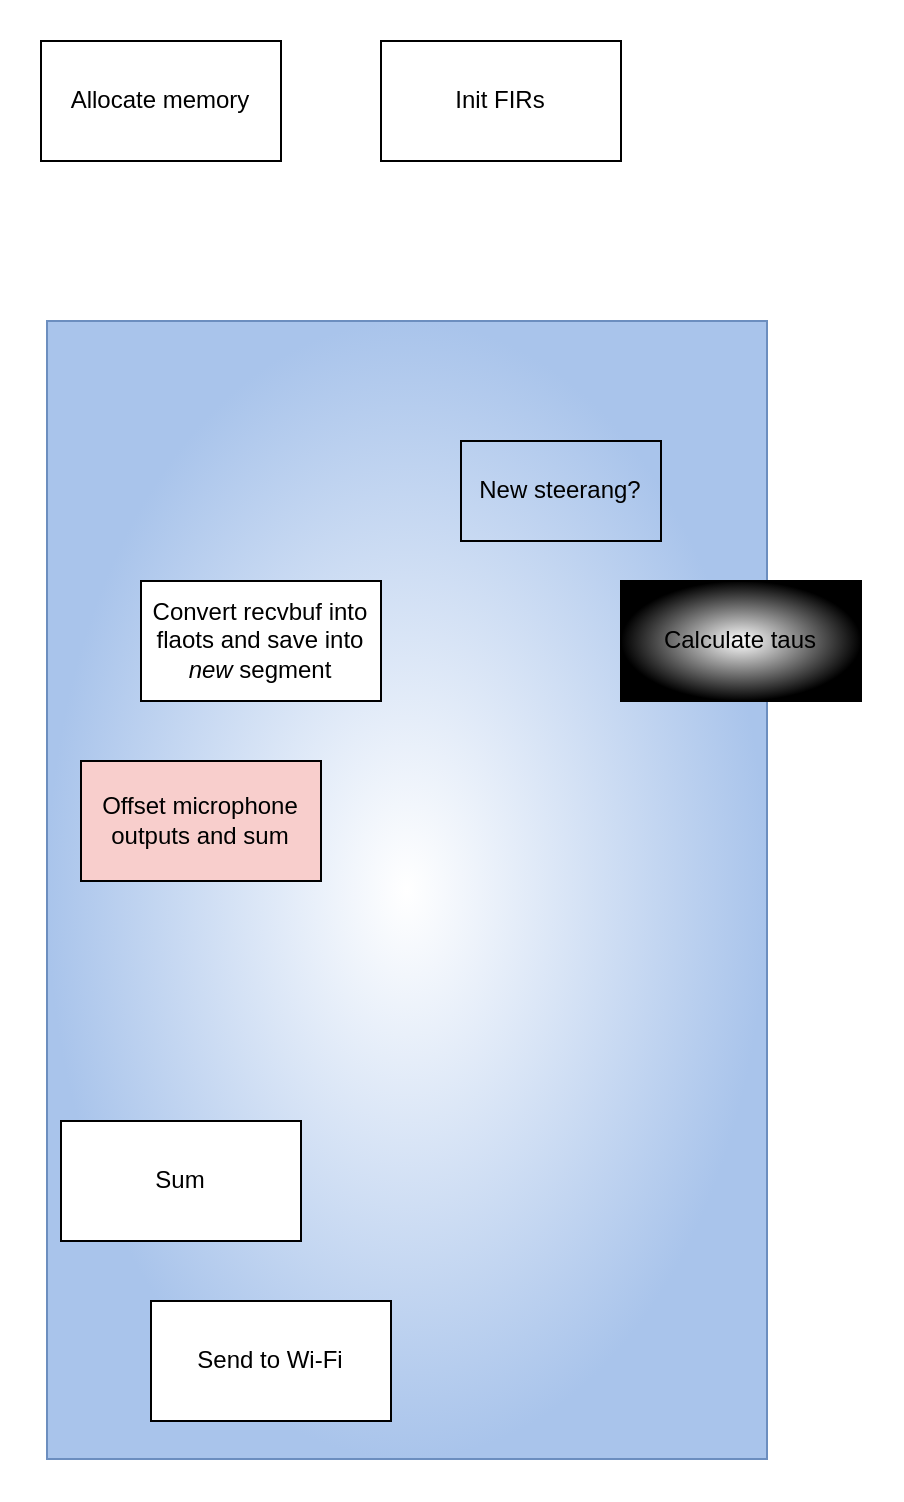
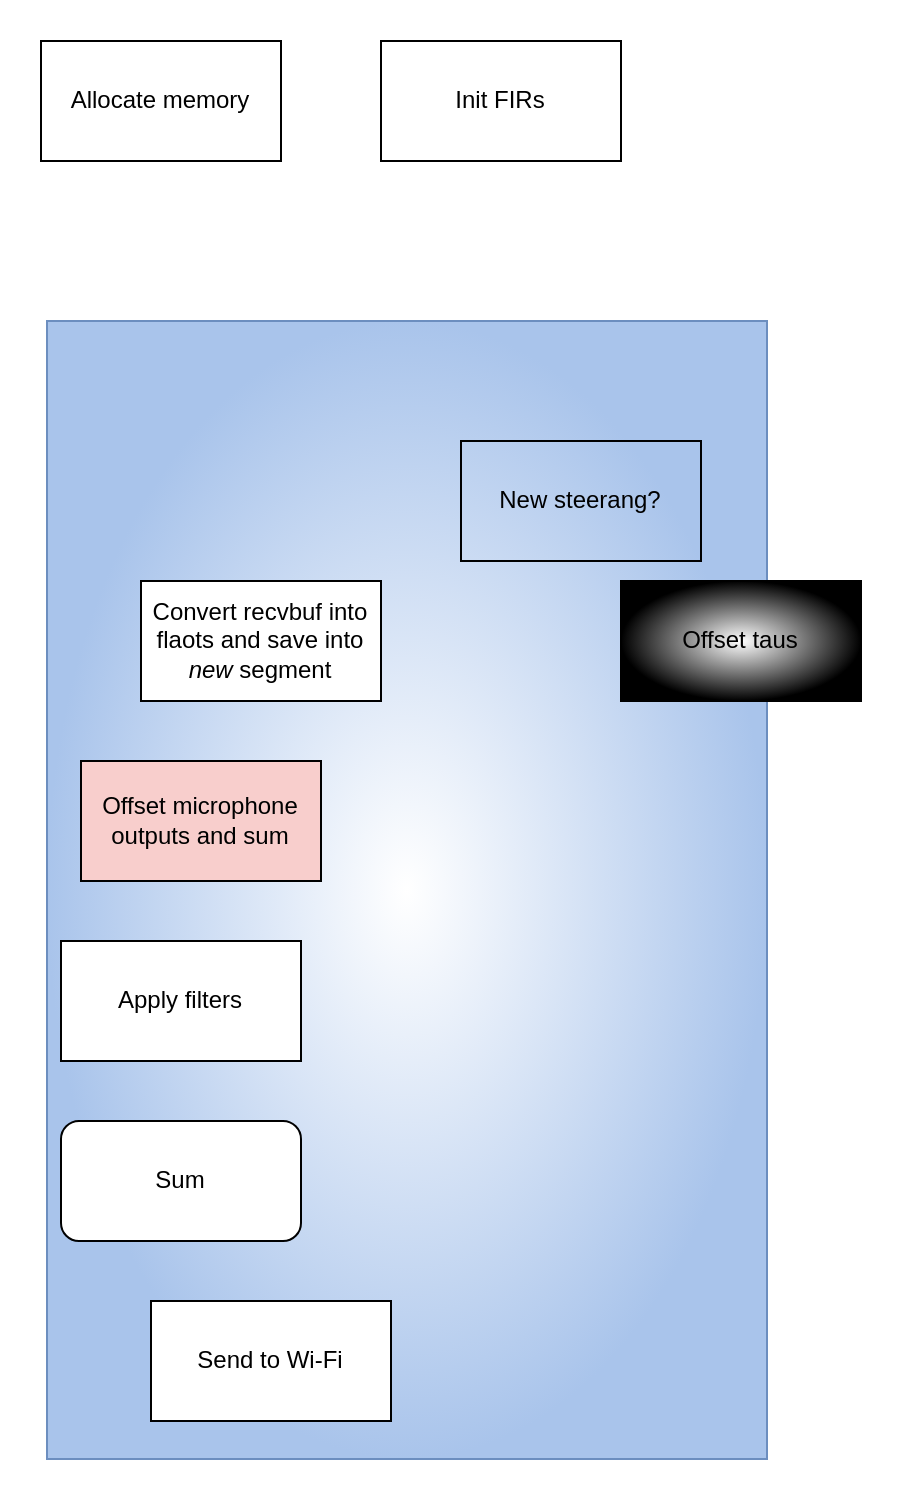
node "New steerang?": size 200x100 -> 240x120
node "Calculate taus": label "Calculate taus" -> "Offset taus"
node "Apply filters": added
node "Sum": shape rectangle -> rounded rectangle
